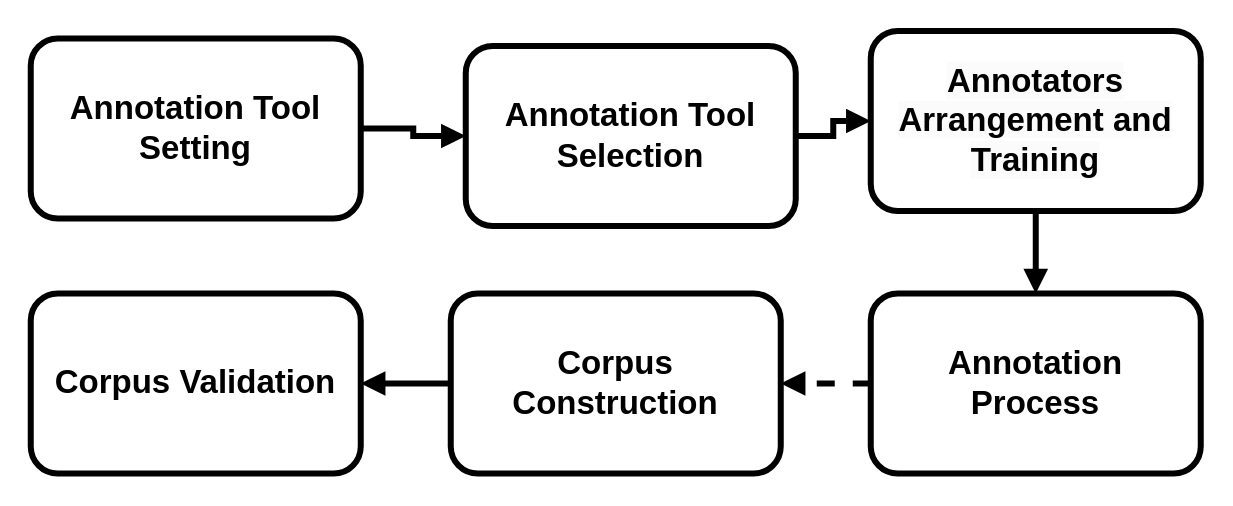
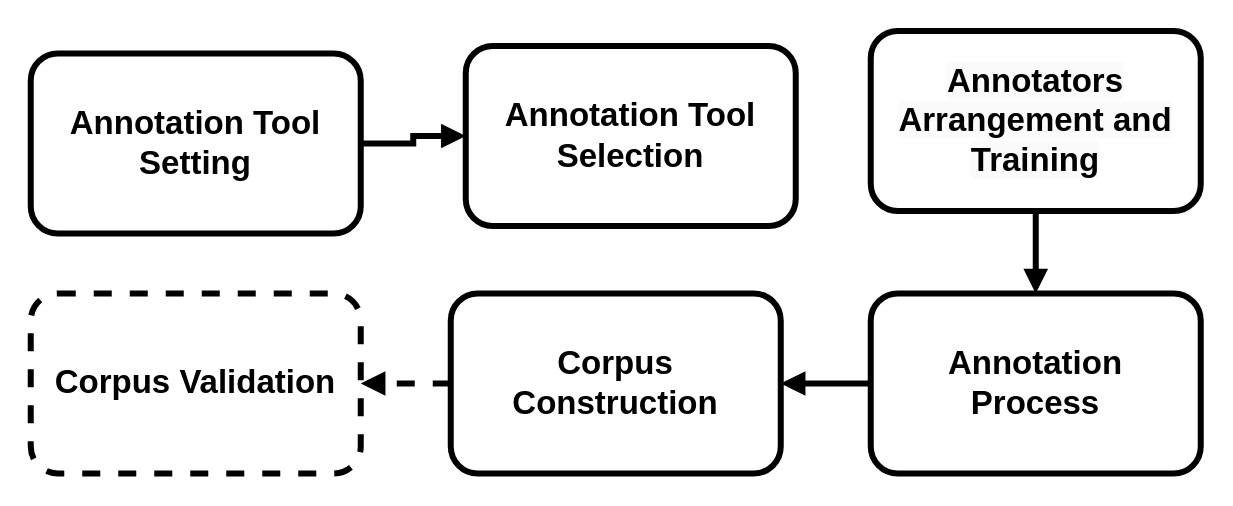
node "Annotation Tool Setting": moved (196, 128) -> (196, 143)
edge "Annotation Tool Selection" -> "AnnotatorsArrangement and Training": removed
node "Corpus Validation": style solid -> dashed
edge "Corpus Construction" -> "Corpus Validation": style solid -> dashed
edge "AnnotationProcess" -> "Corpus Construction": style dashed -> solid
